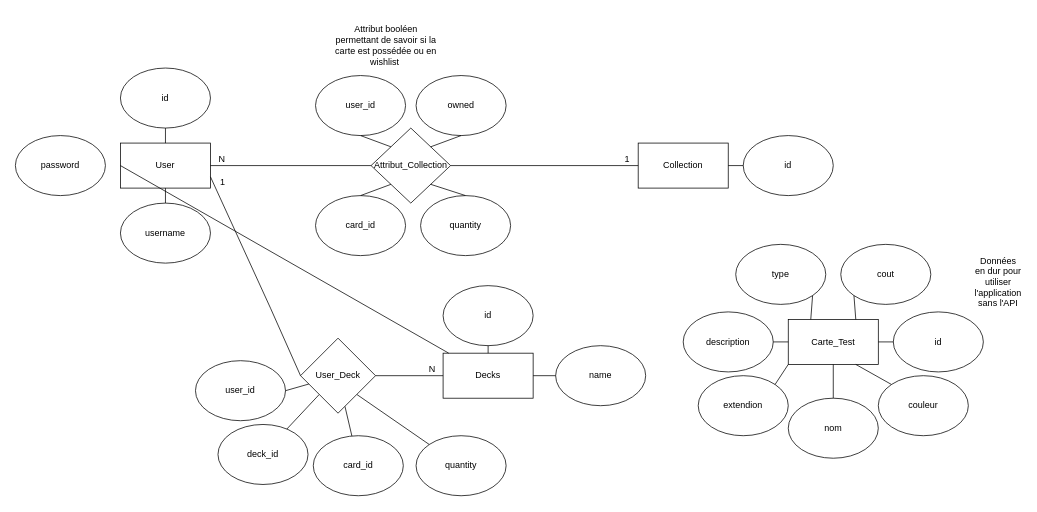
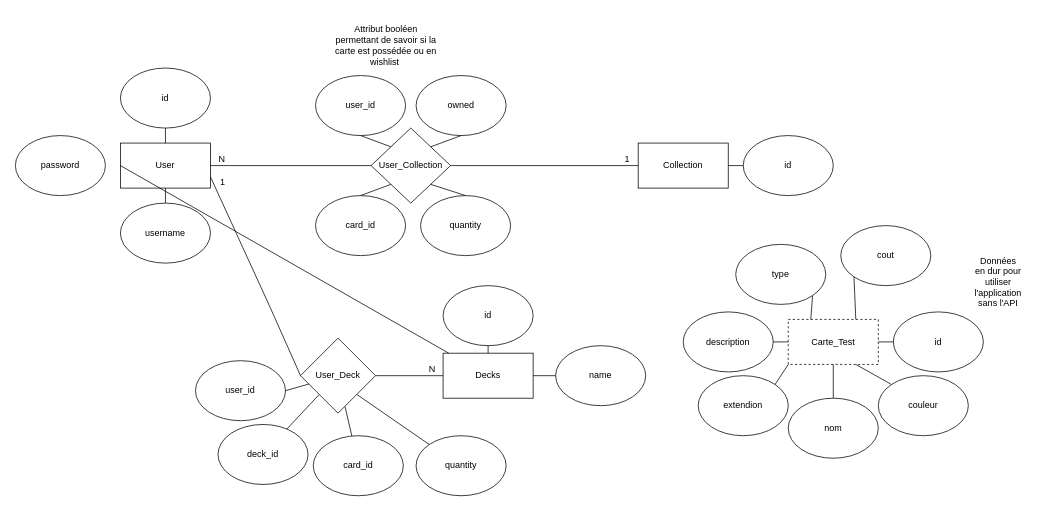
node "Attribut_Collection": label "Attribut_Collection" -> "User_Collection"
node "cout": moved (885, 274) -> (885, 255)
node "Carte_Test": style solid -> dashed
